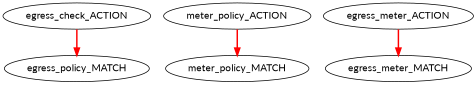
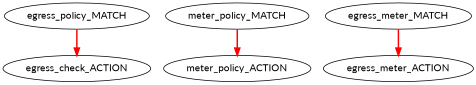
edge "egress_check_ACTION" -> "egress_policy_MATCH": reversed
edge "meter_policy_ACTION" -> "meter_policy_MATCH": reversed
edge "egress_meter_ACTION" -> "egress_meter_MATCH": reversed
